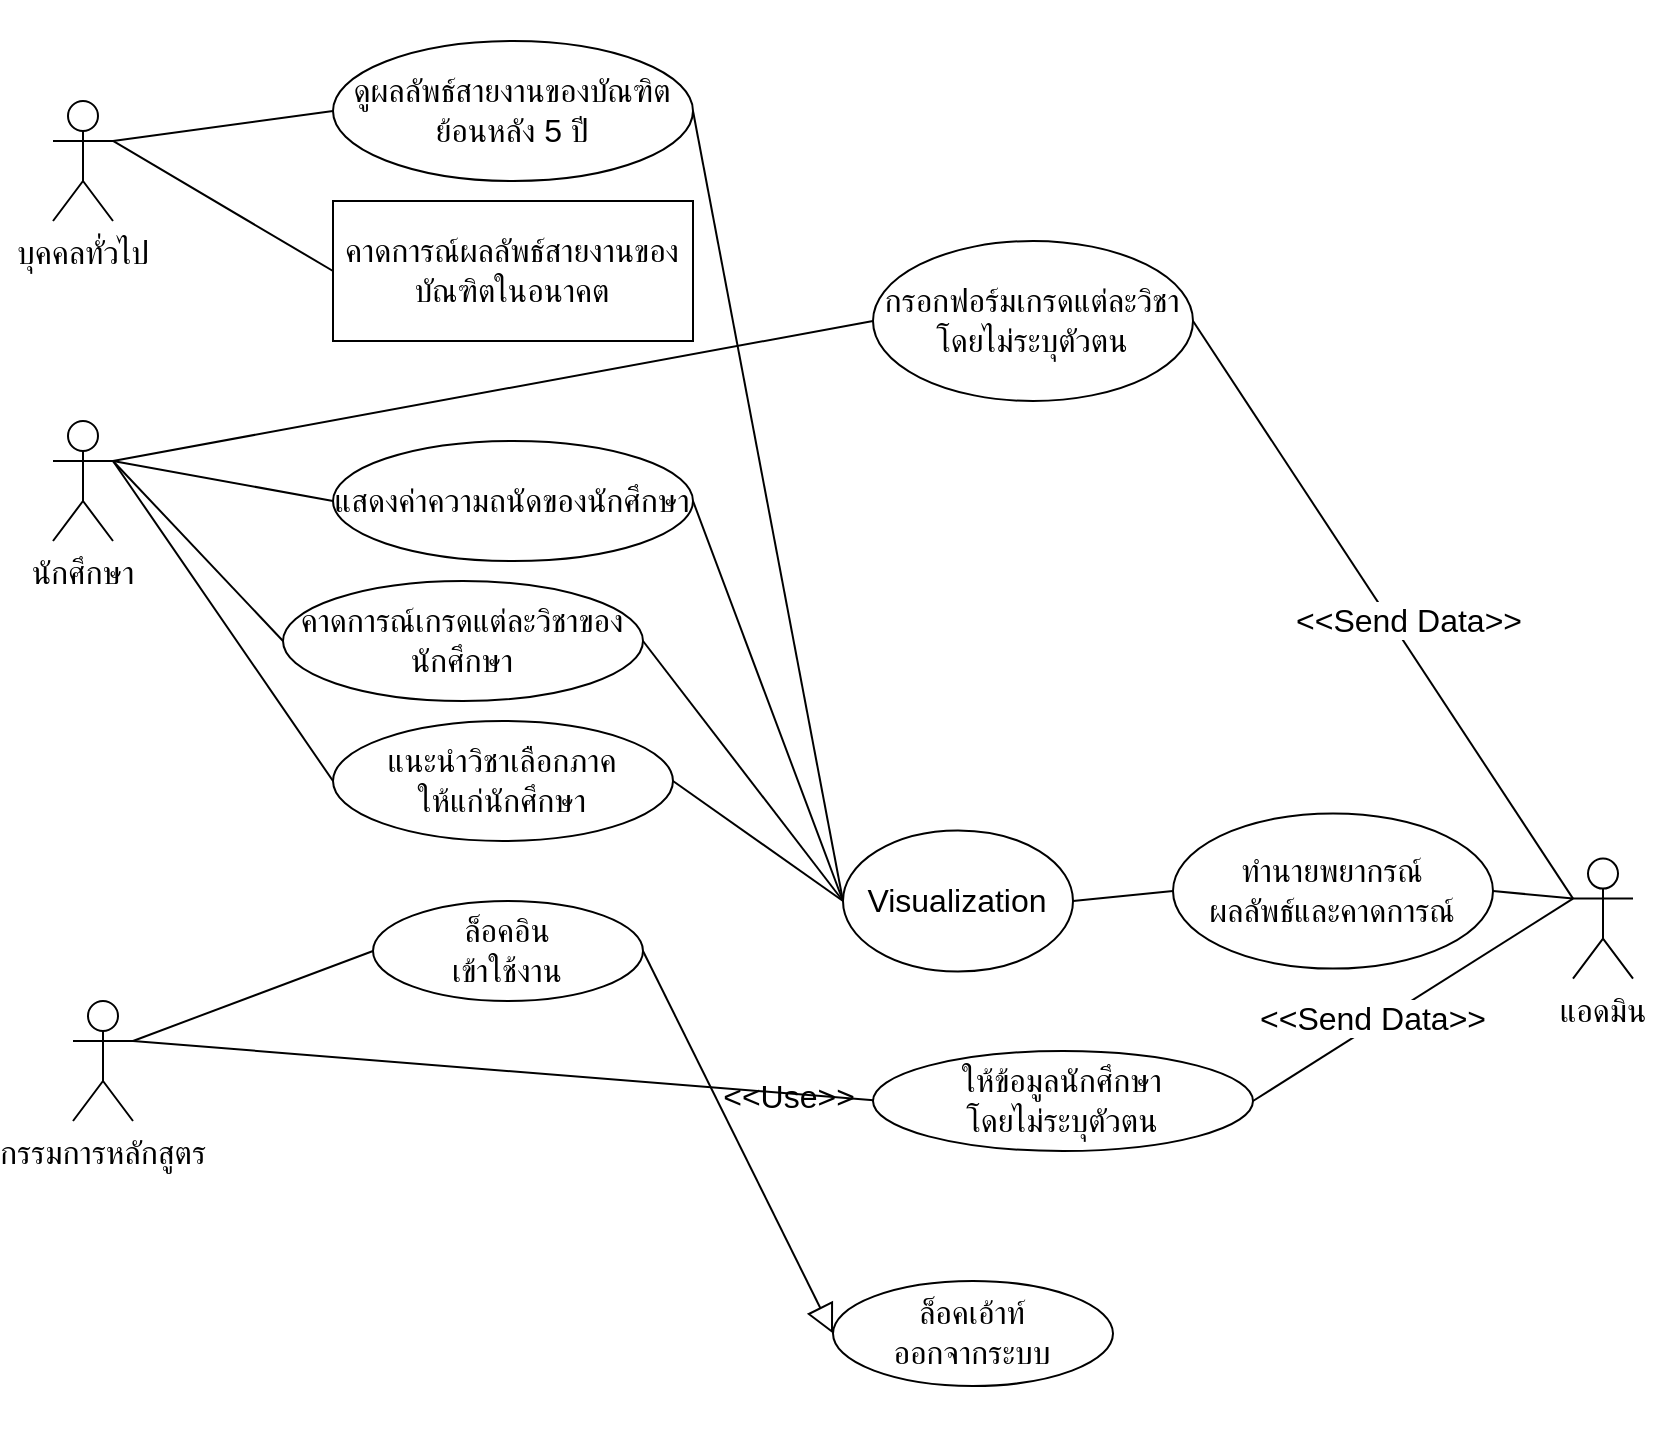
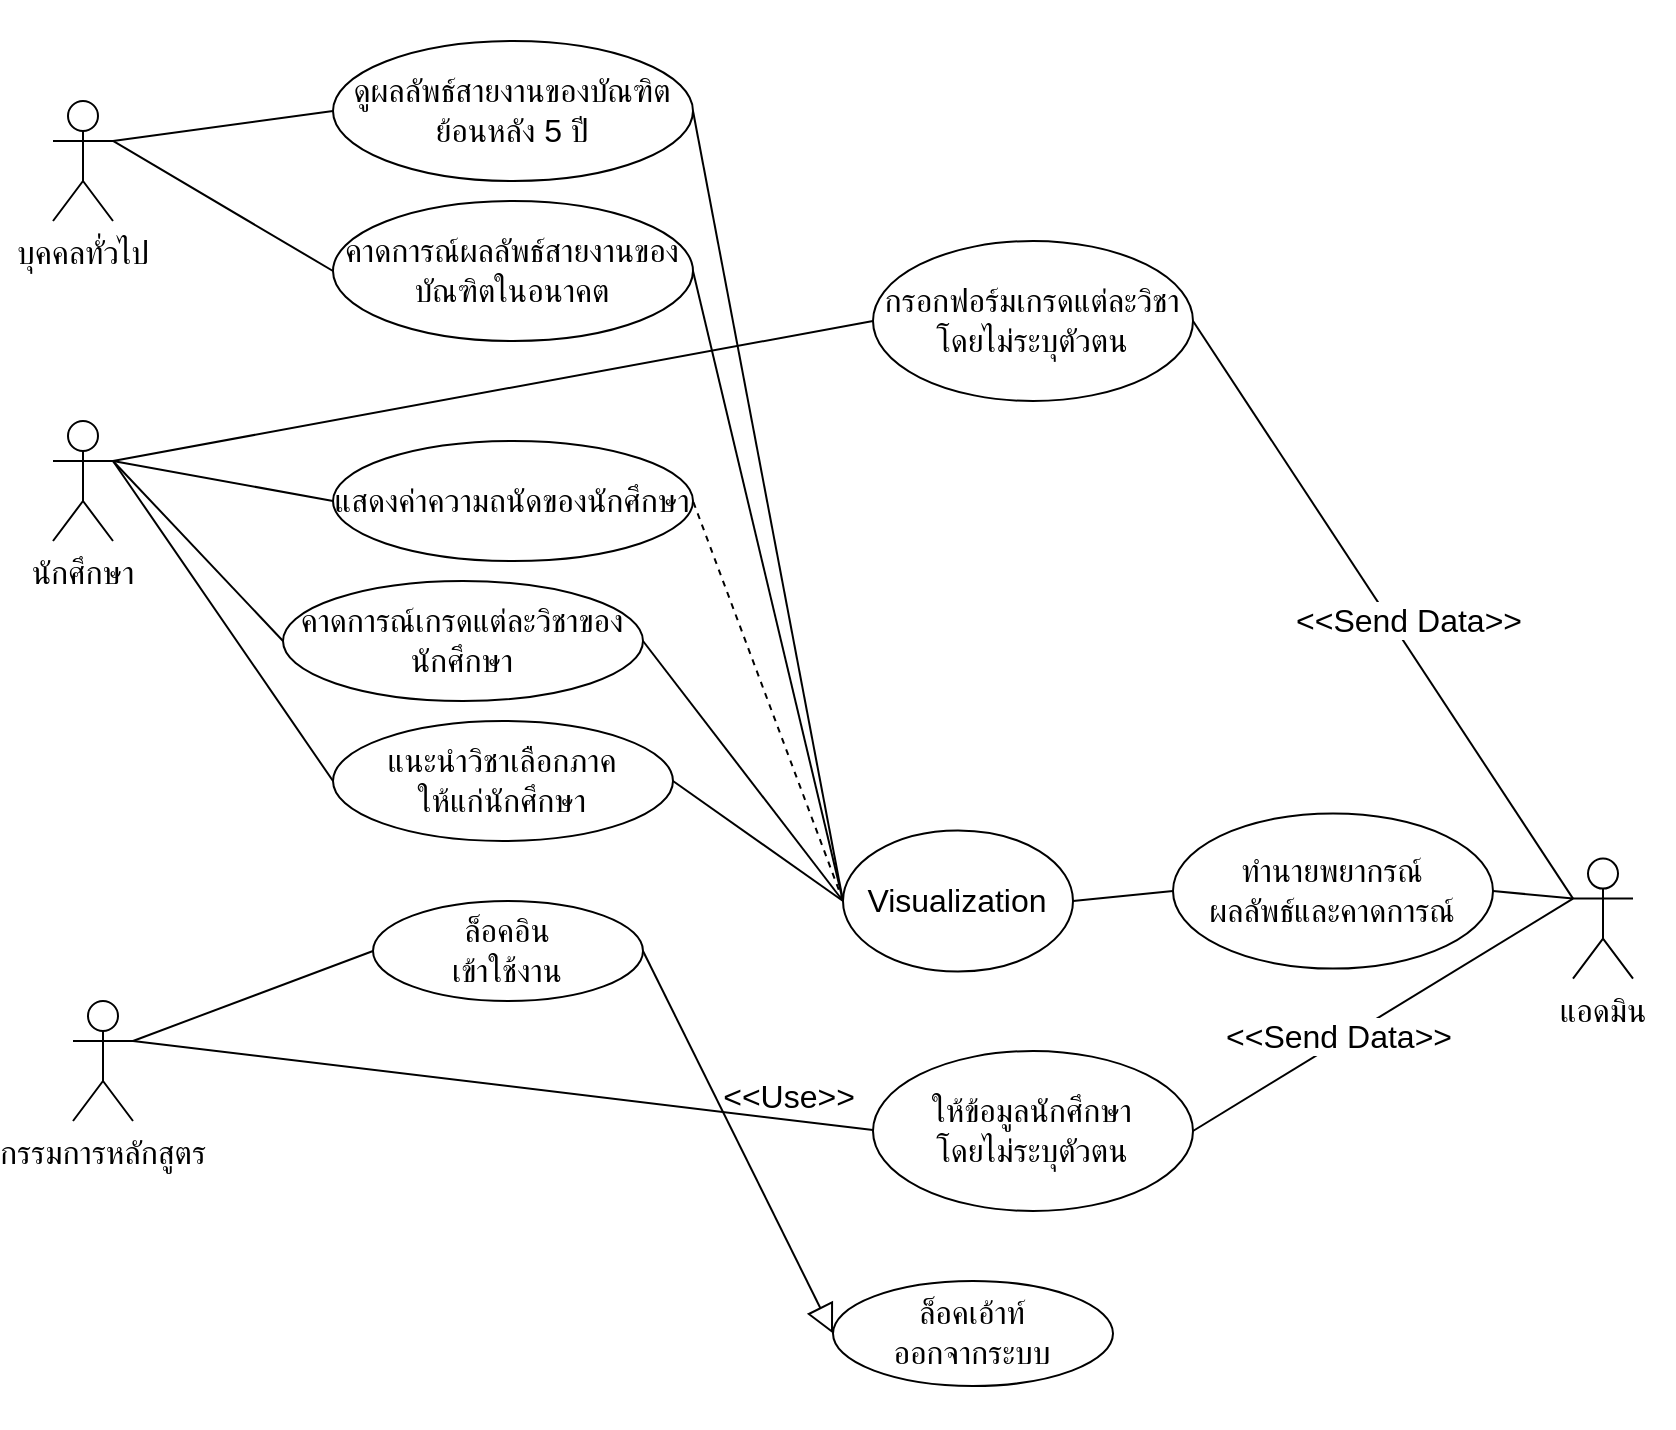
node "คาดการณ์ผลลัพธ์สายงานของบัณฑิตในอนาคต": shape rectangle -> ellipse
edge "คาดการณ์ผลลัพธ์สายงานของบัณฑิตในอนาคต" -- "Visualization": added
edge "แสดงค่าความถนัดของนักศึกษา" -- "Visualization": style solid -> dashed
node "ให้ข้อมูลนักศึกษา โดยไม่ระบุตัวตน": size 380x100 -> 320x160
